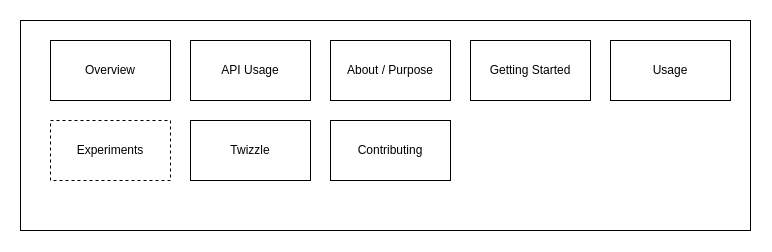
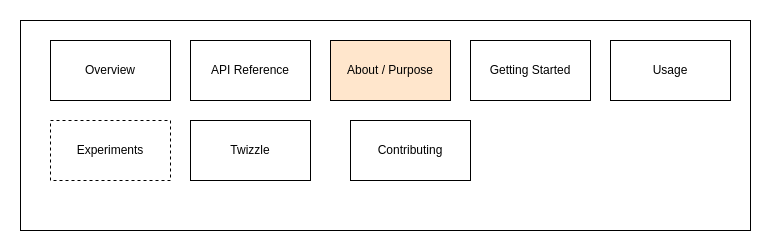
node "API Usage": label "API Usage" -> "API Reference"
node "About / Purpose": fillcolor #ffffff -> #ffe6cc
node "Contributing": moved (391, 151) -> (411, 151)
